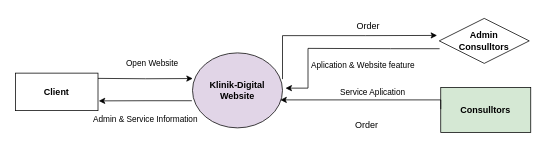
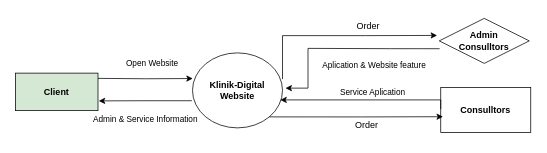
node "Aplication & Website feature": moved (363, 65) -> (374, 65)
node "Klinik-Digital Website": fillcolor #e1d5e7 -> #ffffff
node "Client": fillcolor #ffffff -> #d5e8d4
node "Consulltors": fillcolor #d5e8d4 -> #ffffff
edge "Klinik-Digital Website" -> "Consulltors": added
